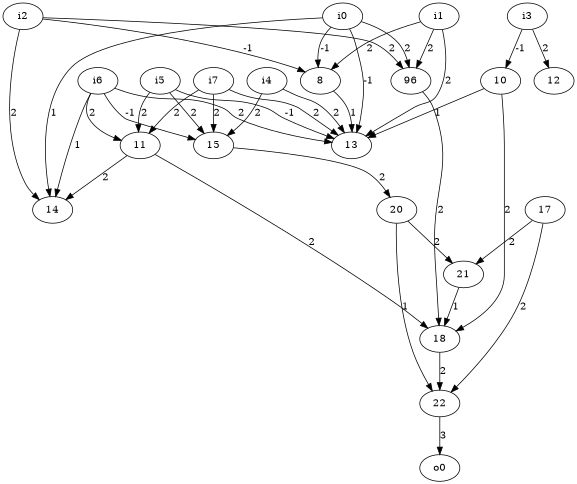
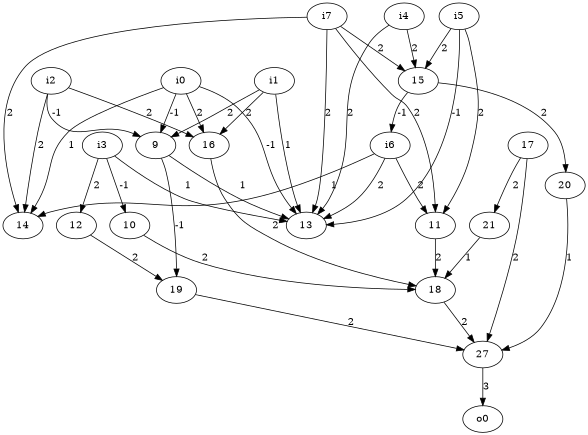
node "8": label "8" -> "9"
node "96": label "96" -> "16"
edge "i1" -> "13": label "2" -> "1"
edge "10" -> "13": now "i3" -> "13"
edge "i6" -> "15": reversed
edge "11" -> "14": now "i7" -> "14"
edge "20" -> "21": removed, label "2"
node "19": added
node "22": label "22" -> "27"
